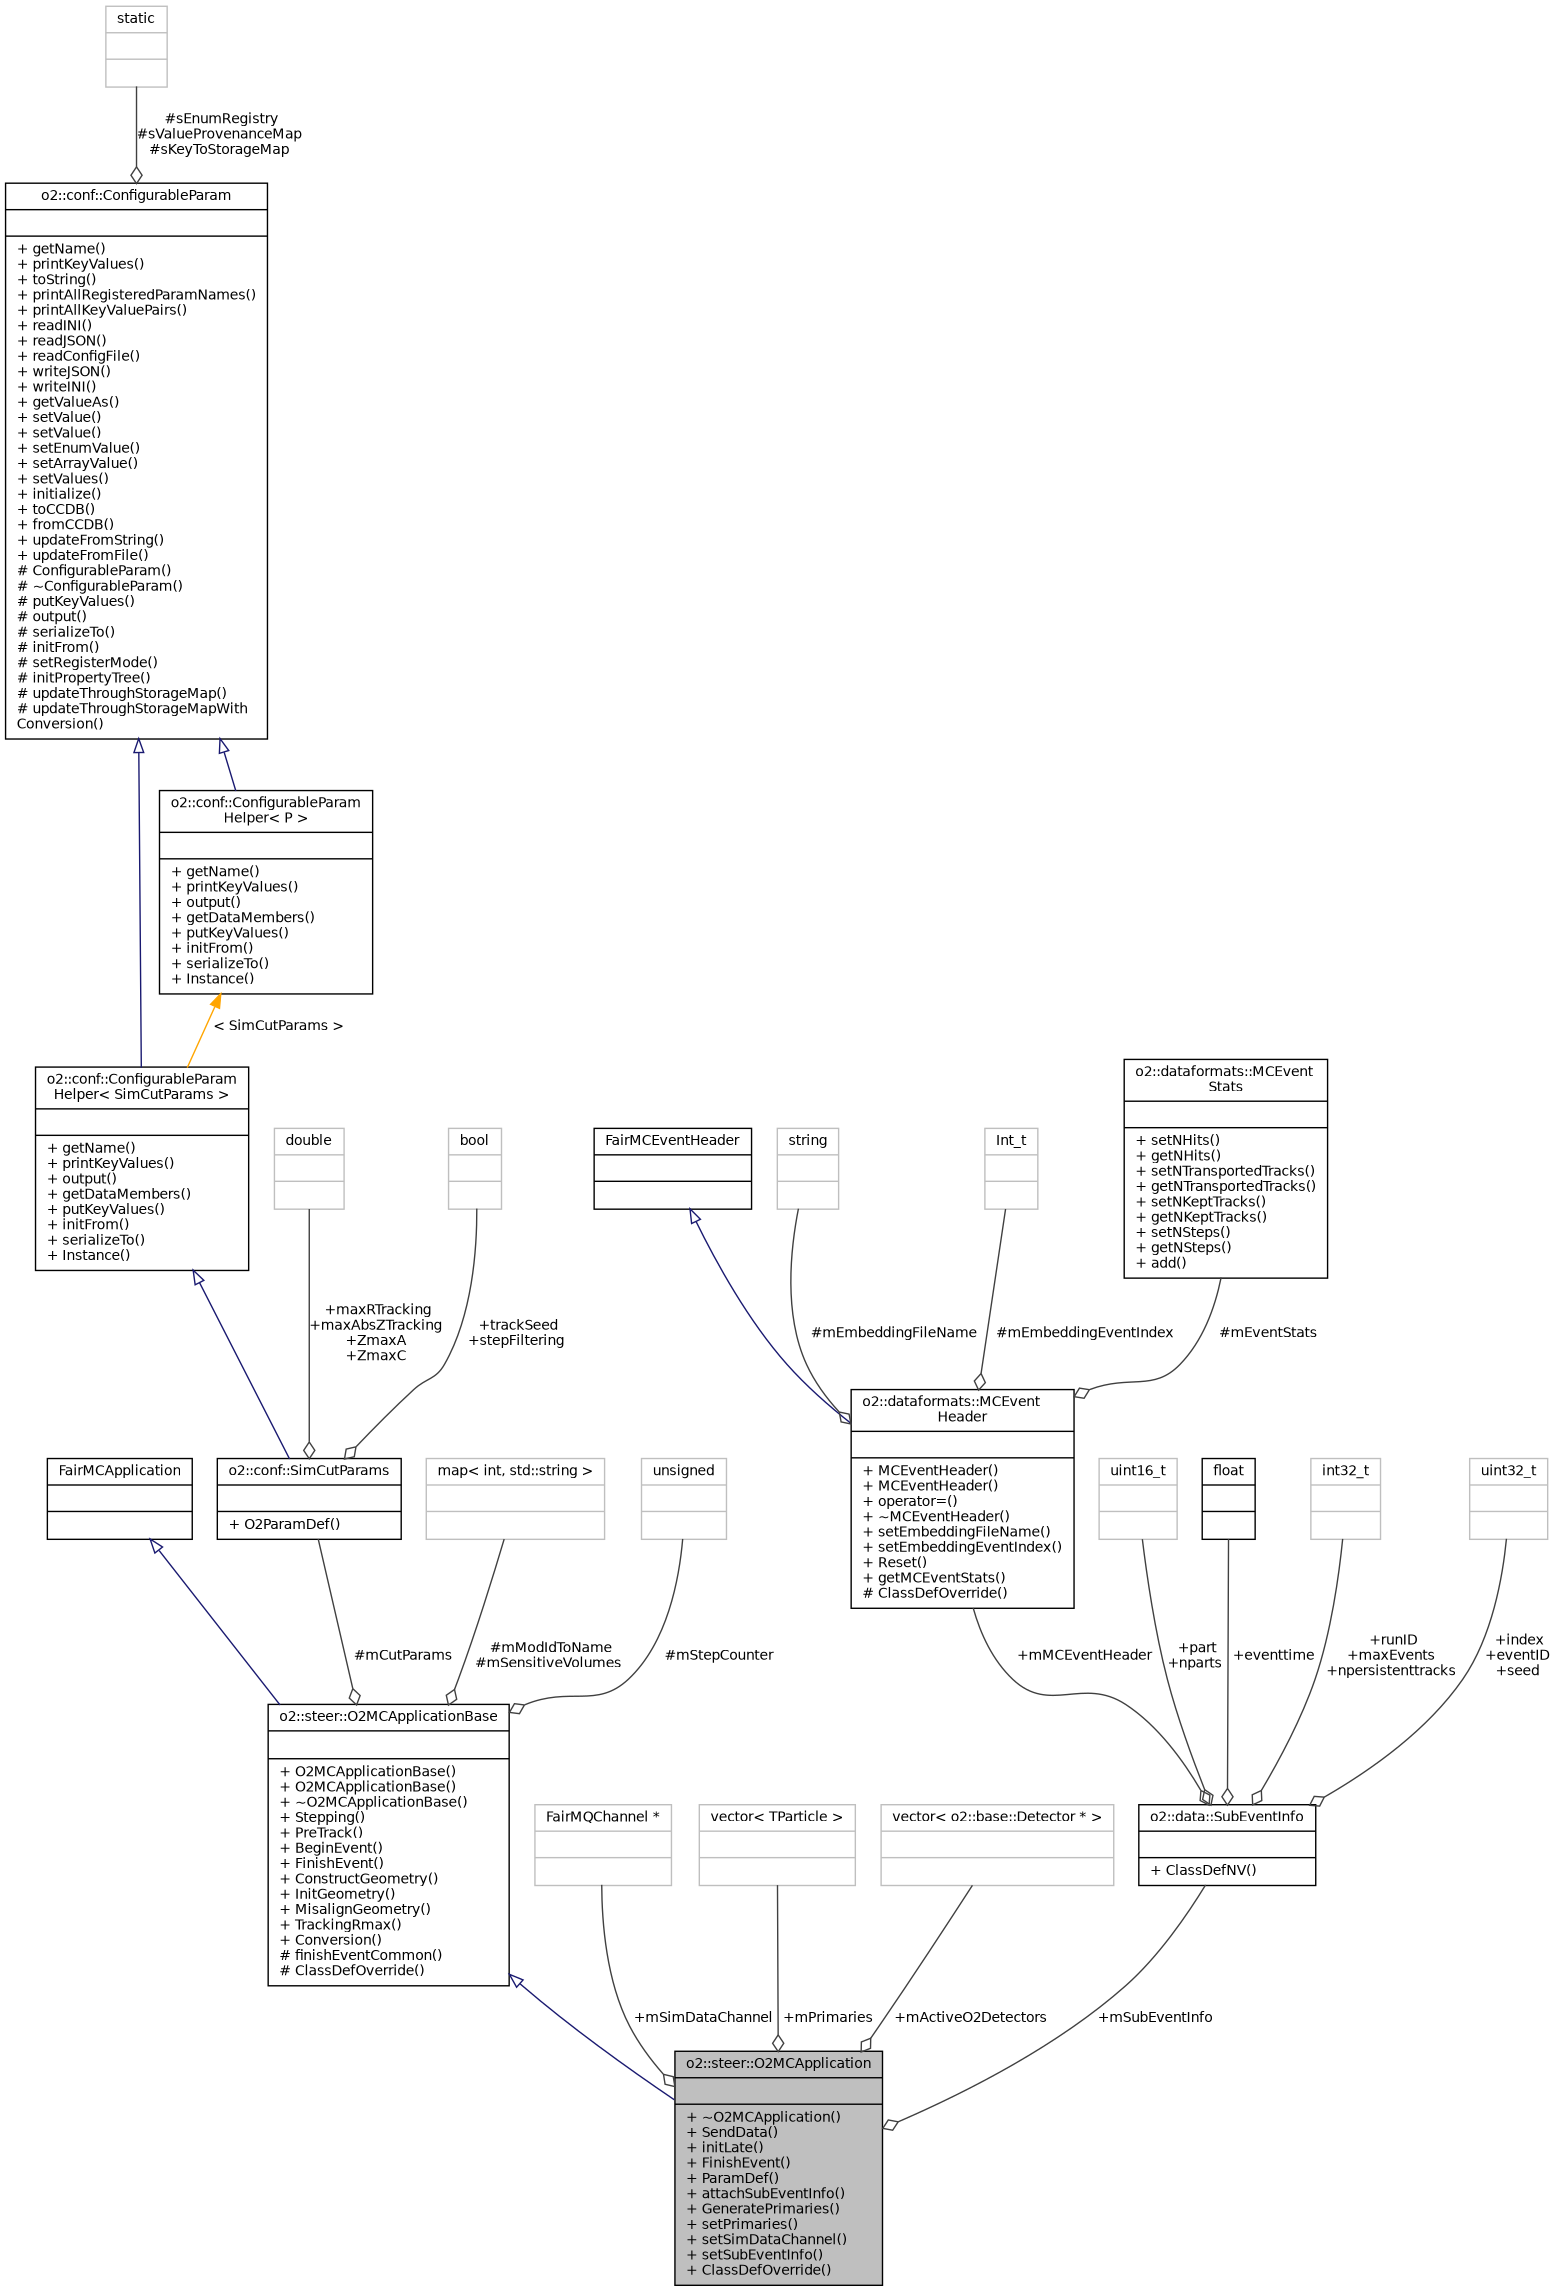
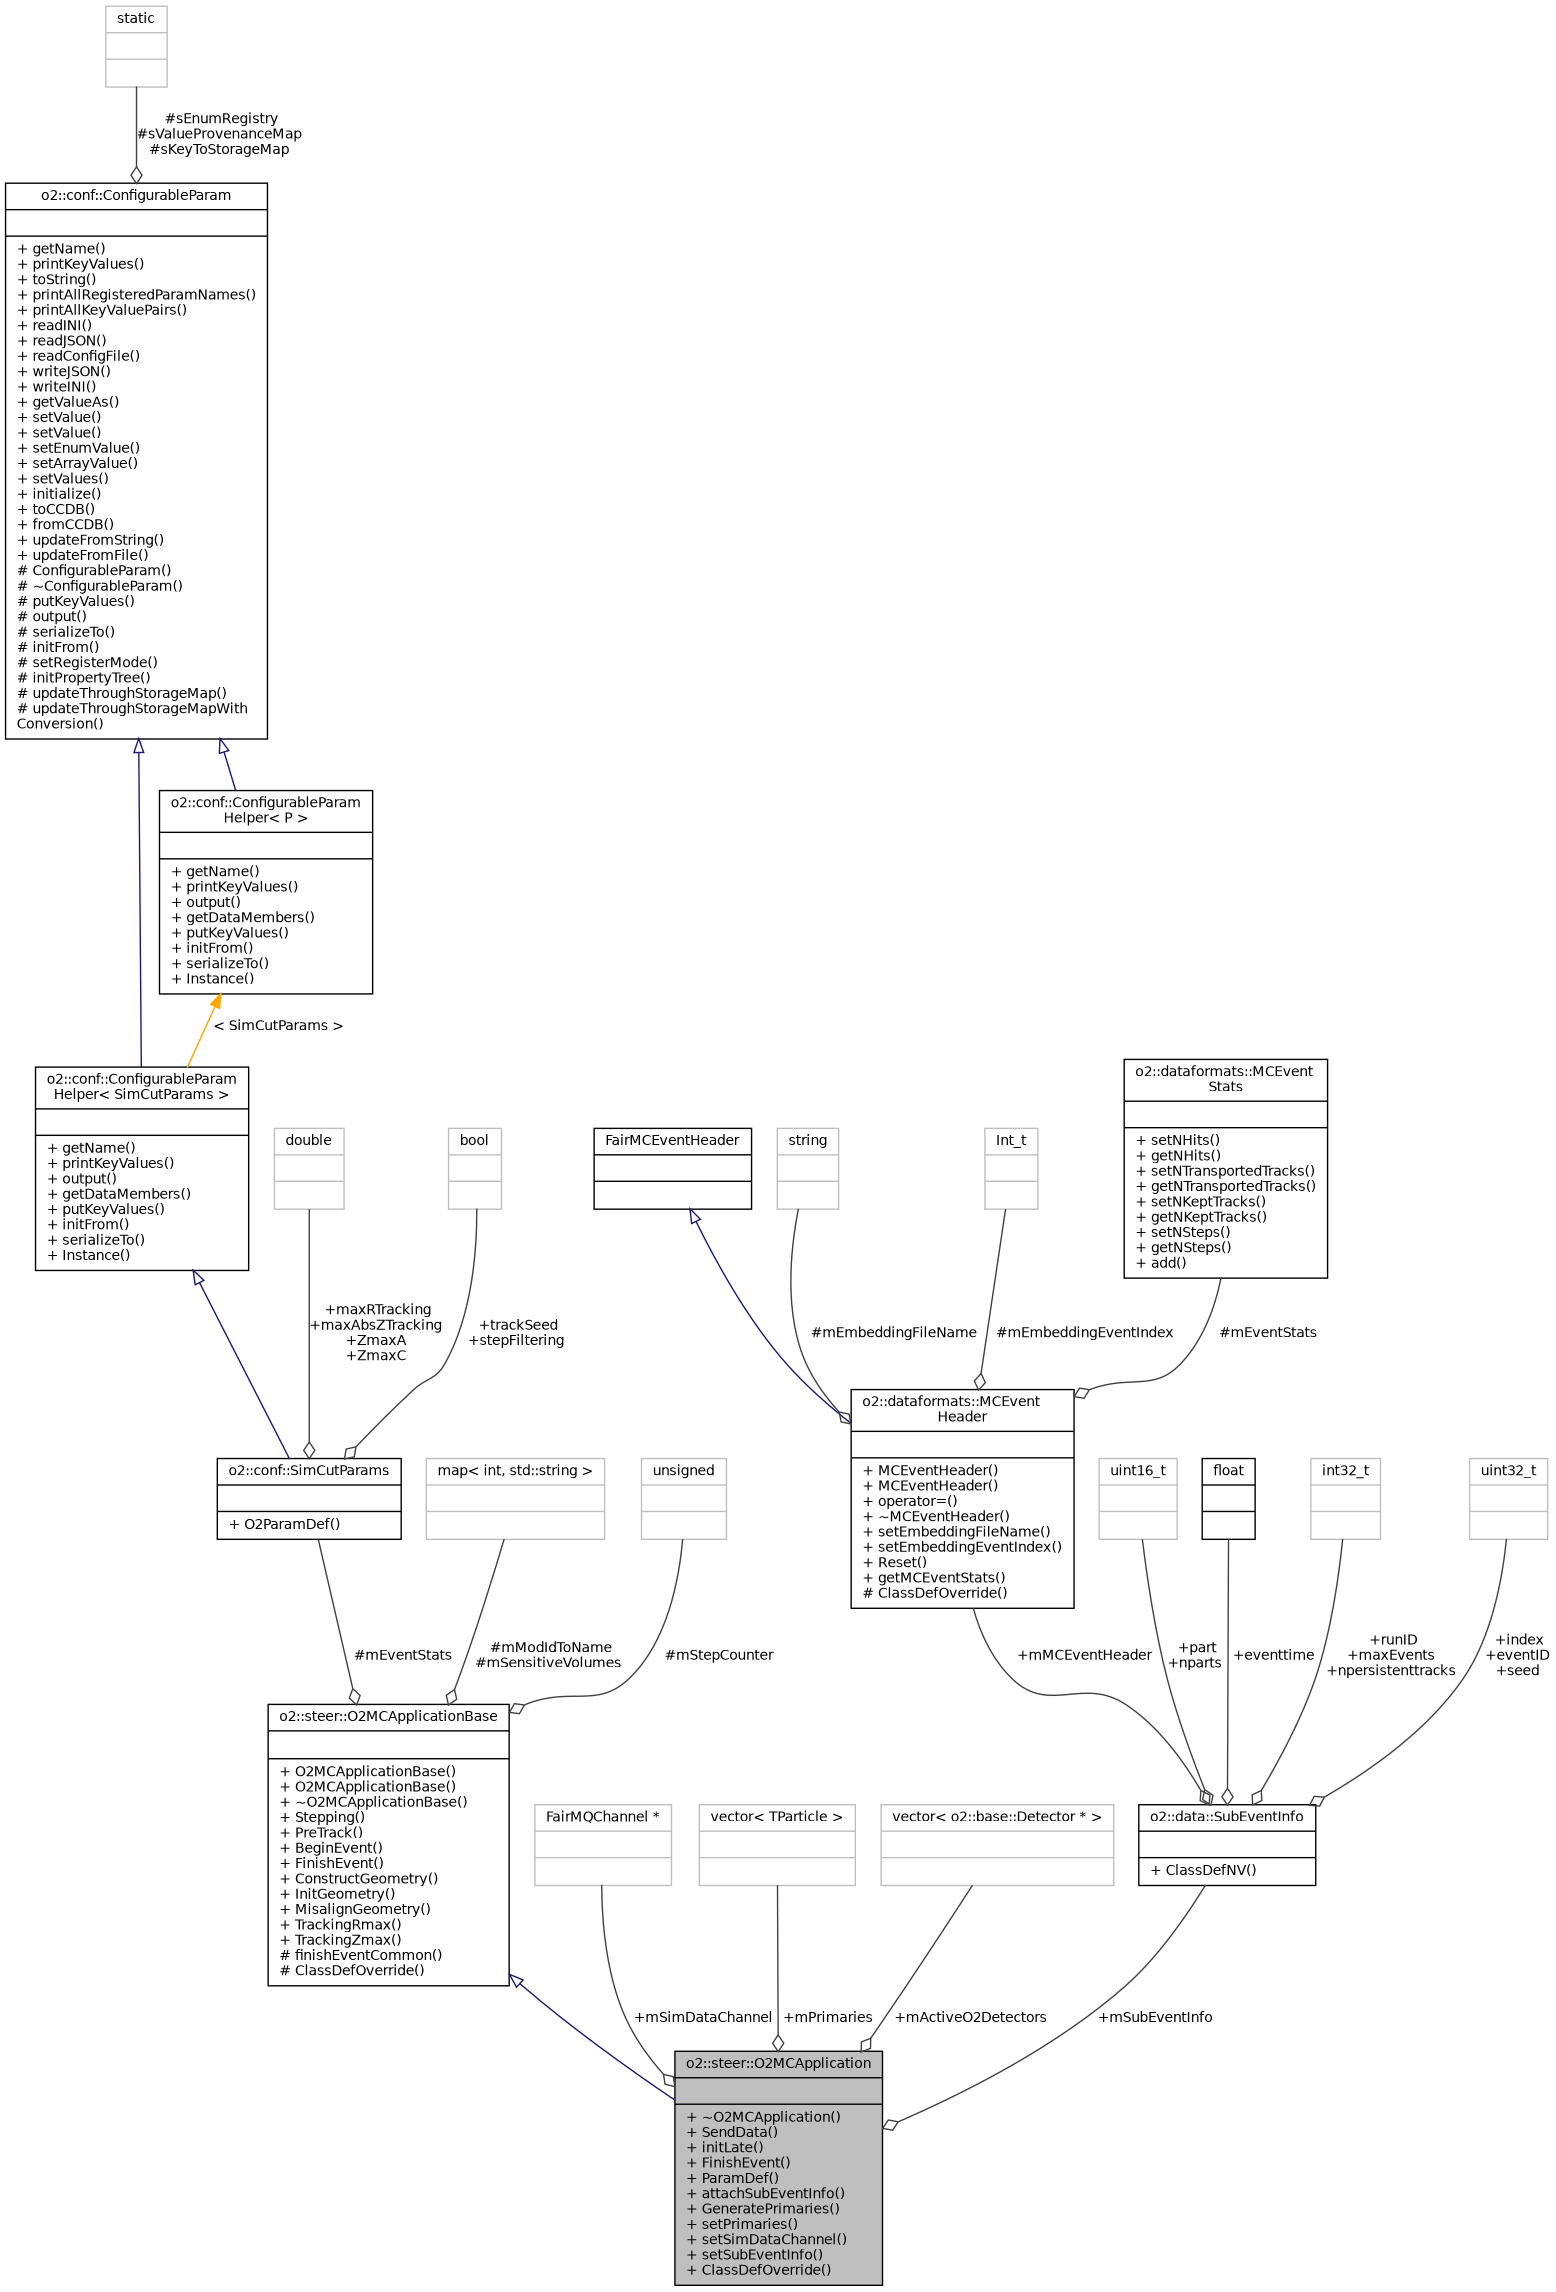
node "FairMCApplication": removed
edge "o2::conf::SimCutParams" -> "o2::steer::O2MCApplicationBase": label " #mCutParams" -> " #mEventStats"
node "o2::steer::O2MCApplicationBase": text "+ Conversion()" -> "+ TrackingZmax()"
